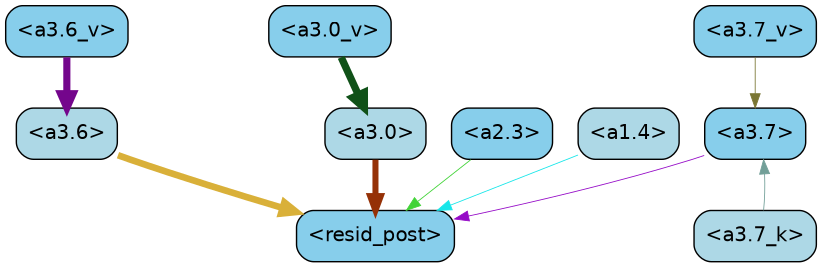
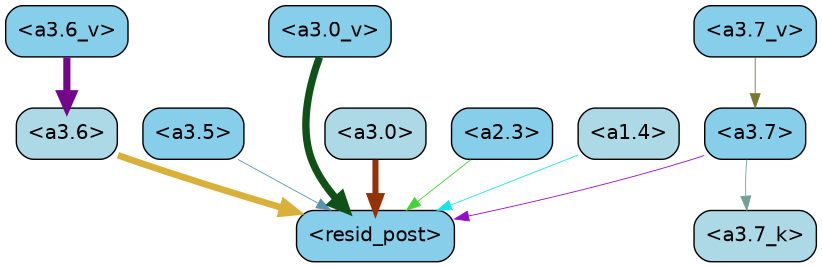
edge "<a3.0_v>" -> "<a3.0>": now "<a3.0_v>" -> "<resid_post>"
node "<a3.5>": added
edge "<a3.7_k>" -> "<a3.7>": reversed
